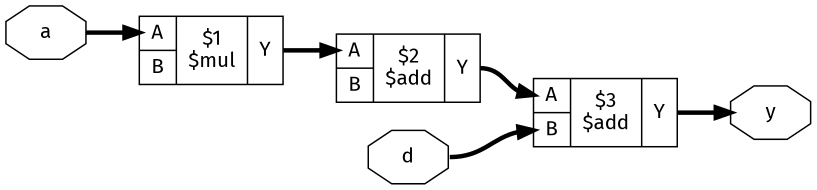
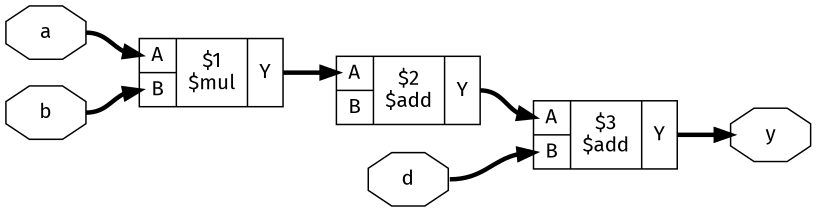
node "b": added
